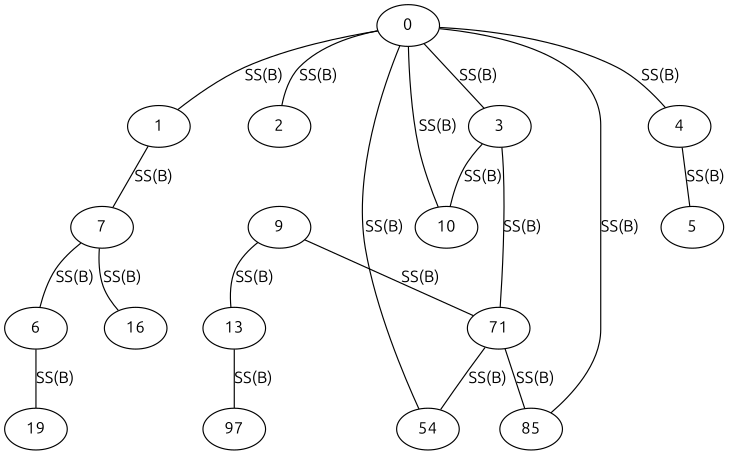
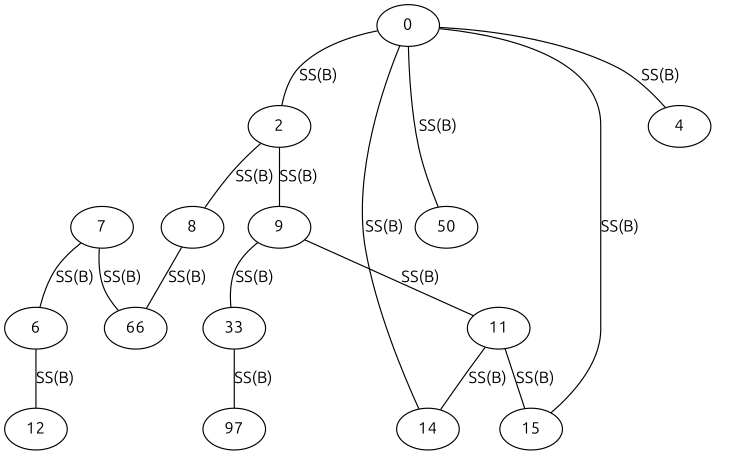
node "1": removed
node "3": removed
edge "2" -- "9": added, label "SS(B)"
node "8": added
node "10": label "10" -> "50"
node "5": removed
node "16": label "16" -> "66"
node "13": label "13" -> "33"
node "71": label "71" -> "11"
node "19": label "19" -> "12"
node "54": label "54" -> "14"
node "85": label "85" -> "15"
